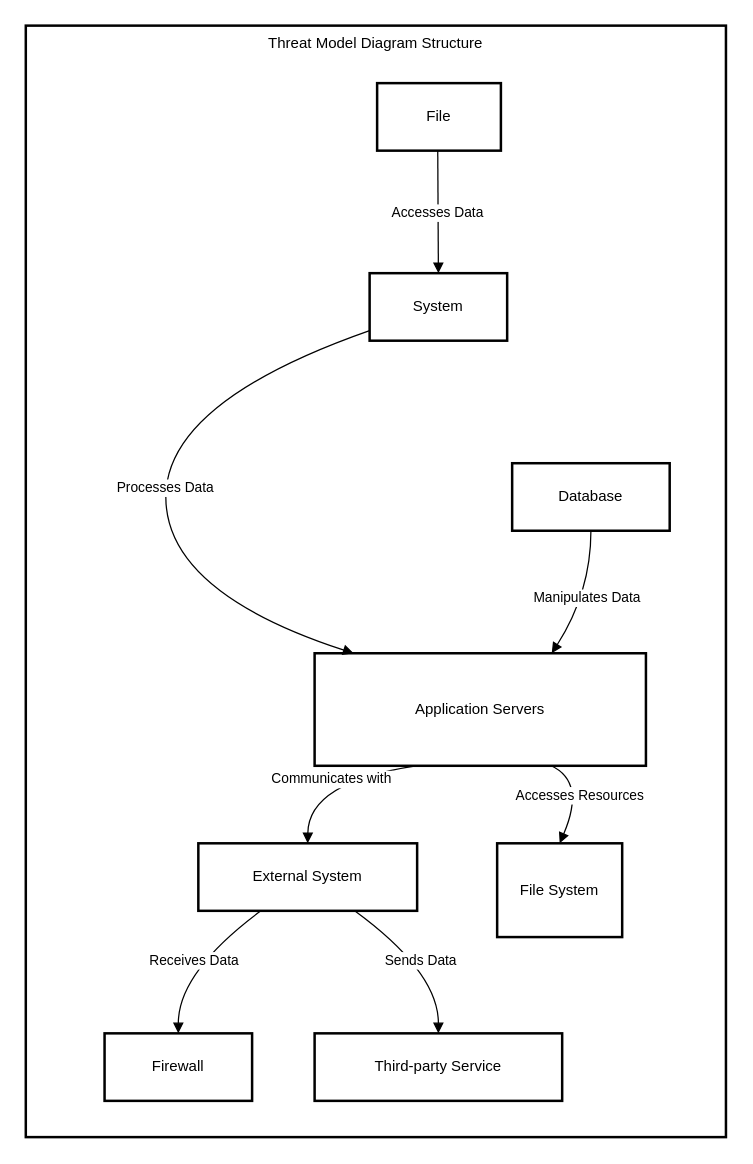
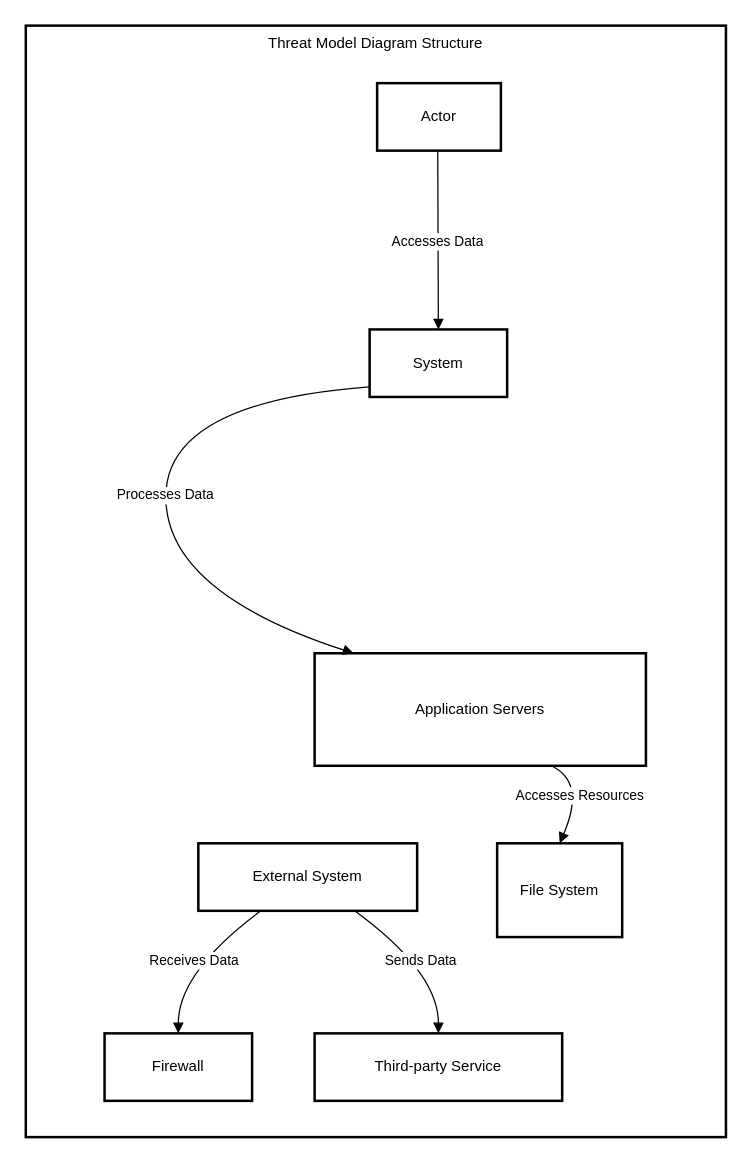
node "File": label "File" -> "Actor"
node "System": moved (438, 307) -> (438, 363)
node "Database": removed
edge "Database" -> "Application Servers": removed, label "Manipulates Data"
edge "Application Servers" -> "External System": removed, label "Communicates with"
